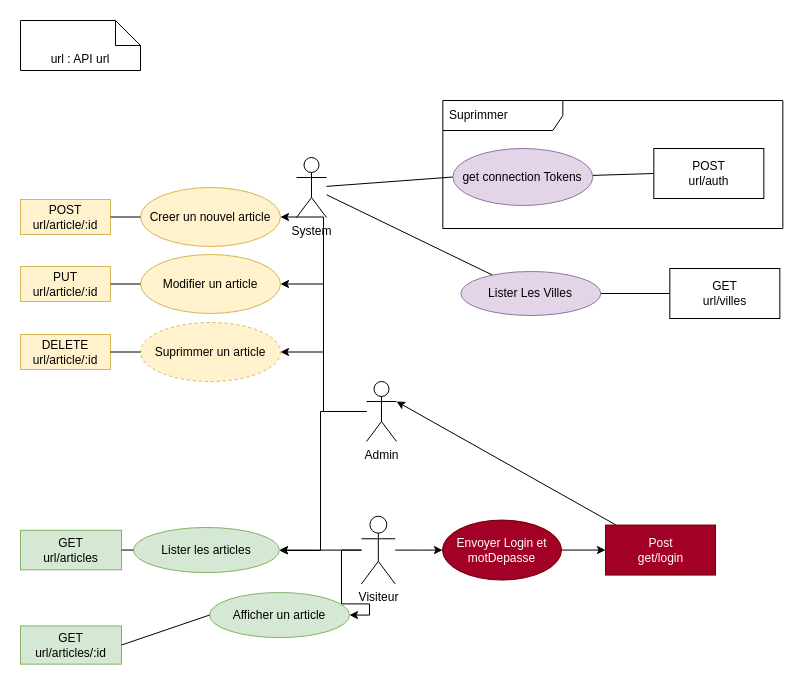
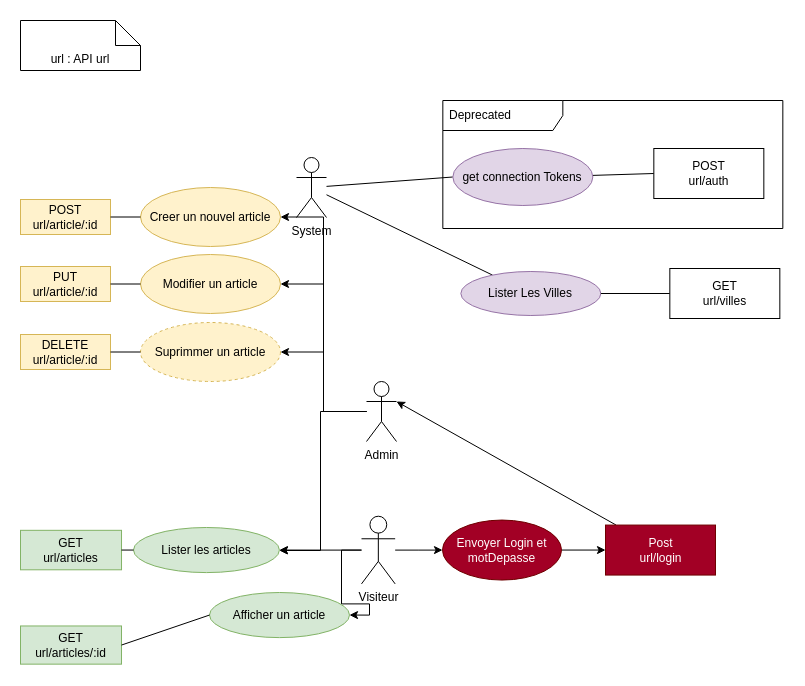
node "Suprimmer": label "Suprimmer" -> "Deprecated"
node "Post get/login": label "Post get/login" -> "Post url/login"
